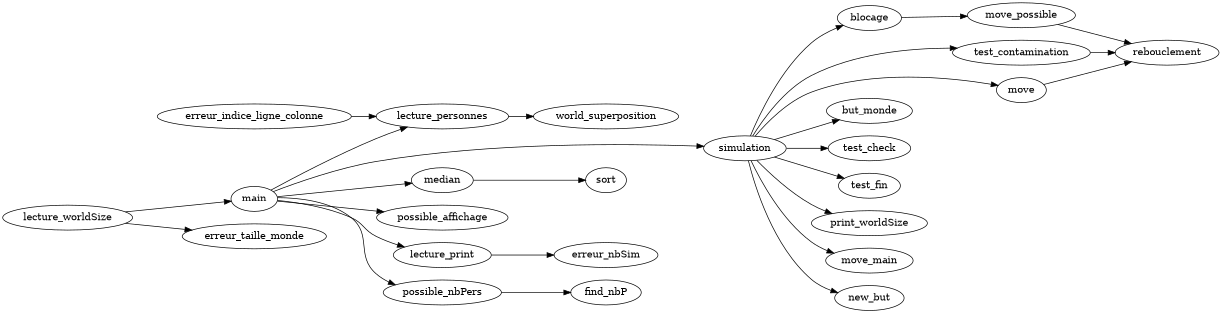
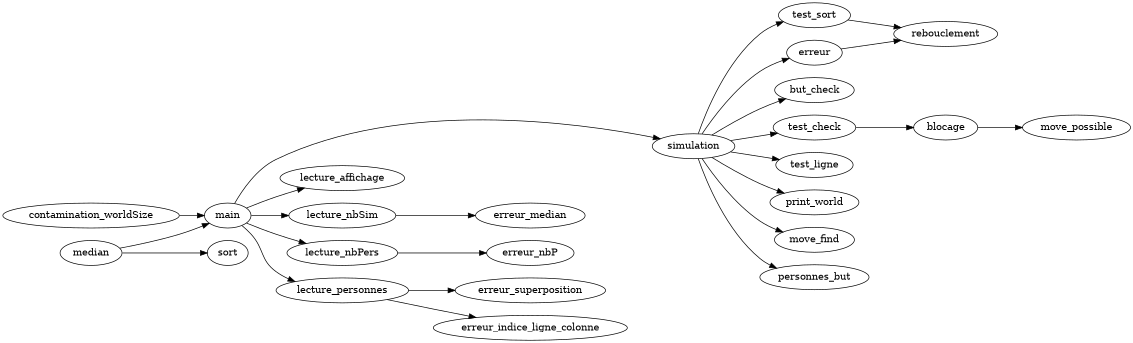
edge "move_possible" -> "rebouclement": removed
node "test_contamination": label "test_contamination" -> "test_sort"
edge "simulation" -> "blocage": now "test_check" -> "blocage"
node "move": label "move" -> "erreur"
node "but_monde": label "but_monde" -> "but_check"
edge "erreur_indice_ligne_colonne" -> "lecture_personnes": reversed
node "world_superposition": label "world_superposition" -> "erreur_superposition"
node "test_fin": label "test_fin" -> "test_ligne"
edge "main" -> "median": reversed
node "lecture_worldSize": label "lecture_worldSize" -> "contamination_worldSize"
node "possible_affichage": label "possible_affichage" -> "lecture_affichage"
node "print_worldSize": label "print_worldSize" -> "print_world"
node "erreur_taille_monde": removed
node "lecture_print": label "lecture_print" -> "lecture_nbSim"
node "erreur_nbSim": label "erreur_nbSim" -> "erreur_median"
node "move_main": label "move_main" -> "move_find"
node "possible_nbPers": label "possible_nbPers" -> "lecture_nbPers"
node "find_nbP": label "find_nbP" -> "erreur_nbP"
node "new_but": label "new_but" -> "personnes_but"
